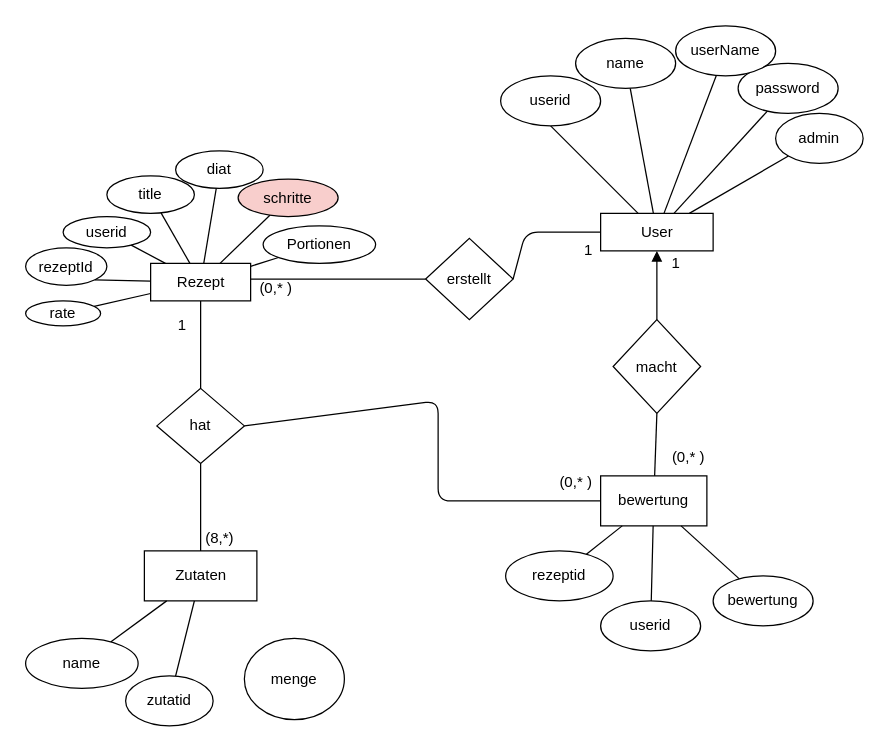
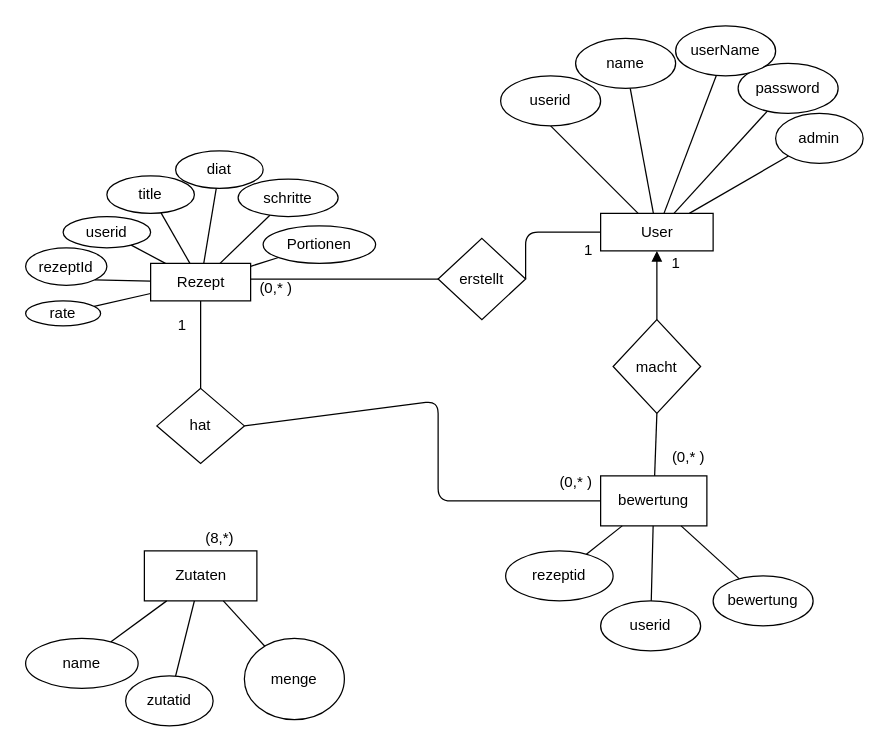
node "schritte": fillcolor #f8cecc -> #ffffff
node "erstellt": moved (469, 279) -> (482, 279)
edge "hat" -- "Zutaten": removed
edge "Zutaten" -- "menge": added
